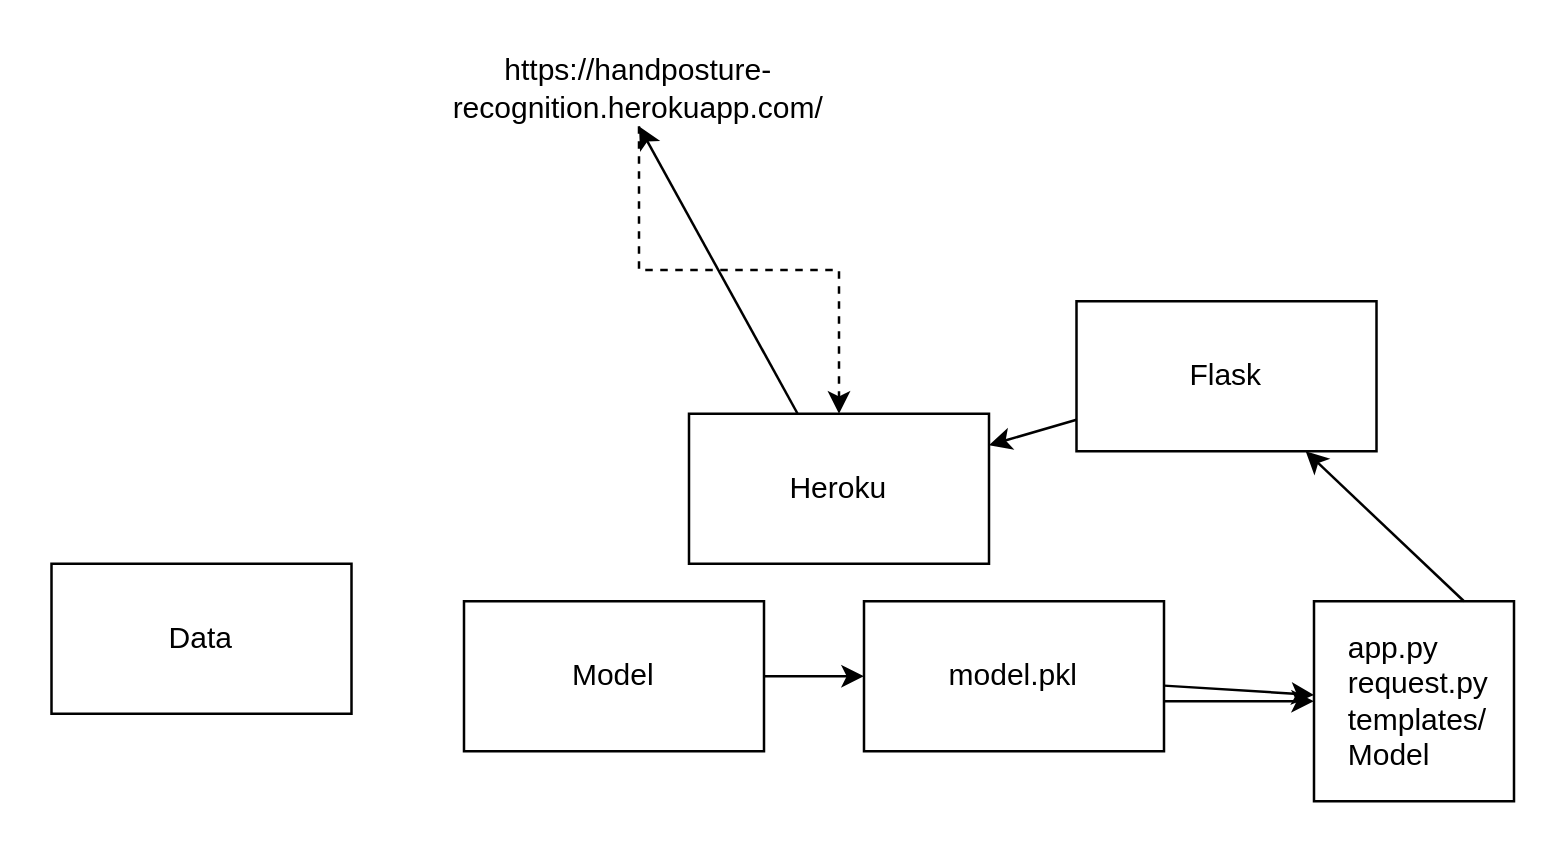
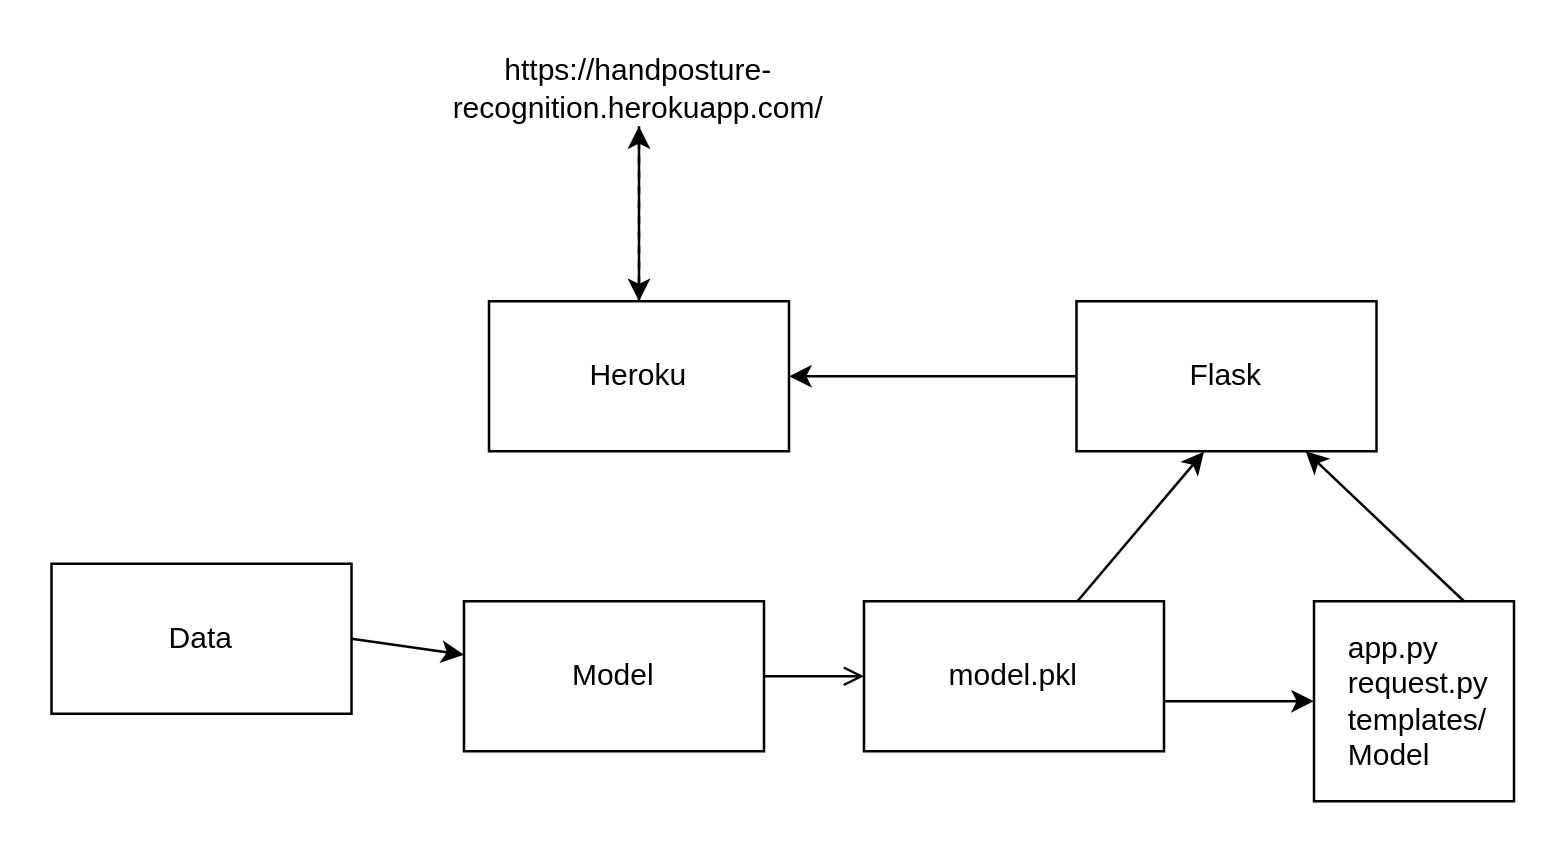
node "Heroku": moved (839, 489) -> (639, 376)
edge "Data" -> "Model": added
edge "Model" -> "model.pkl": arrowhead classic -> open
edge "model.pkl" -> "app.py request.py templates/ Model": now "model.pkl" -> "Flask"
